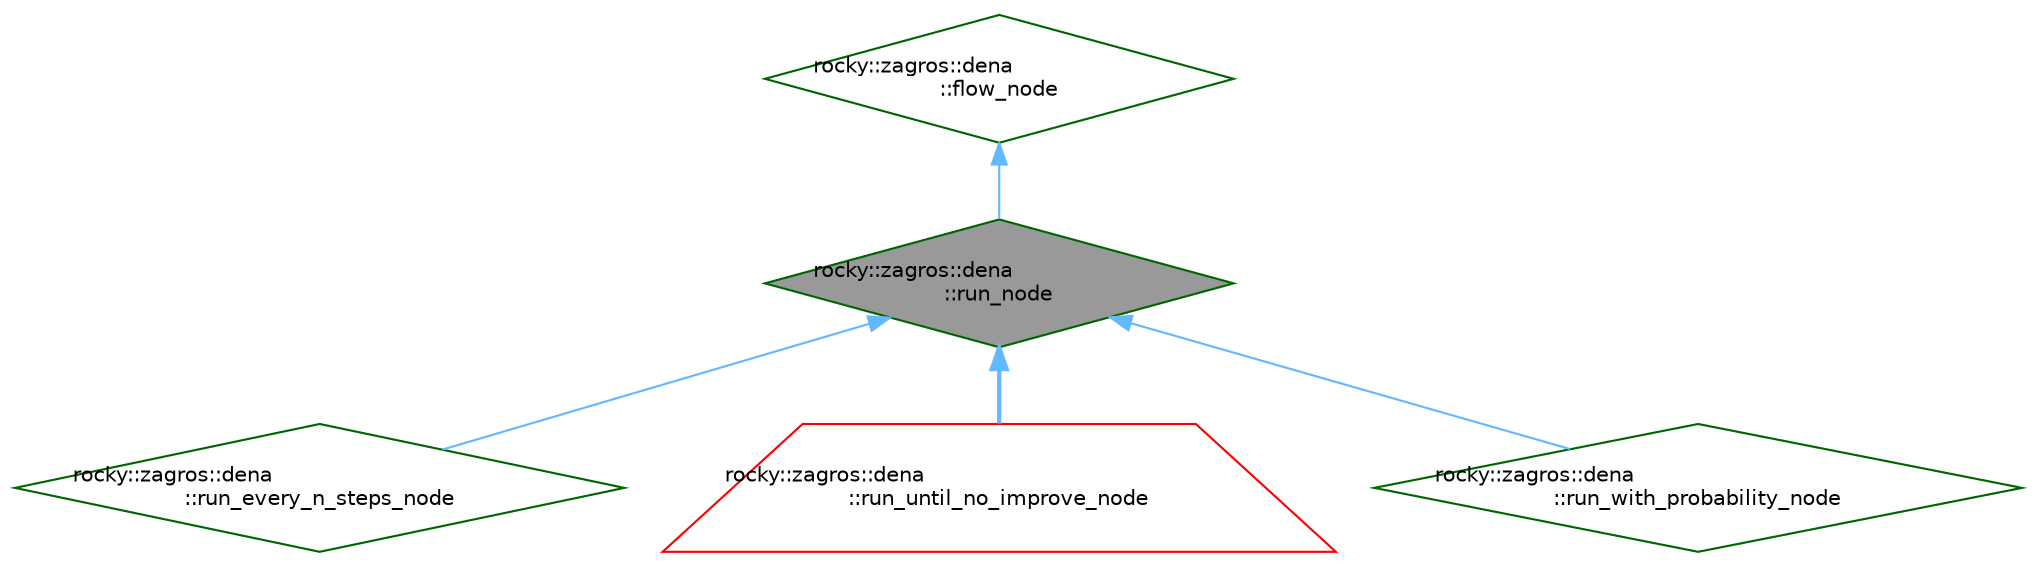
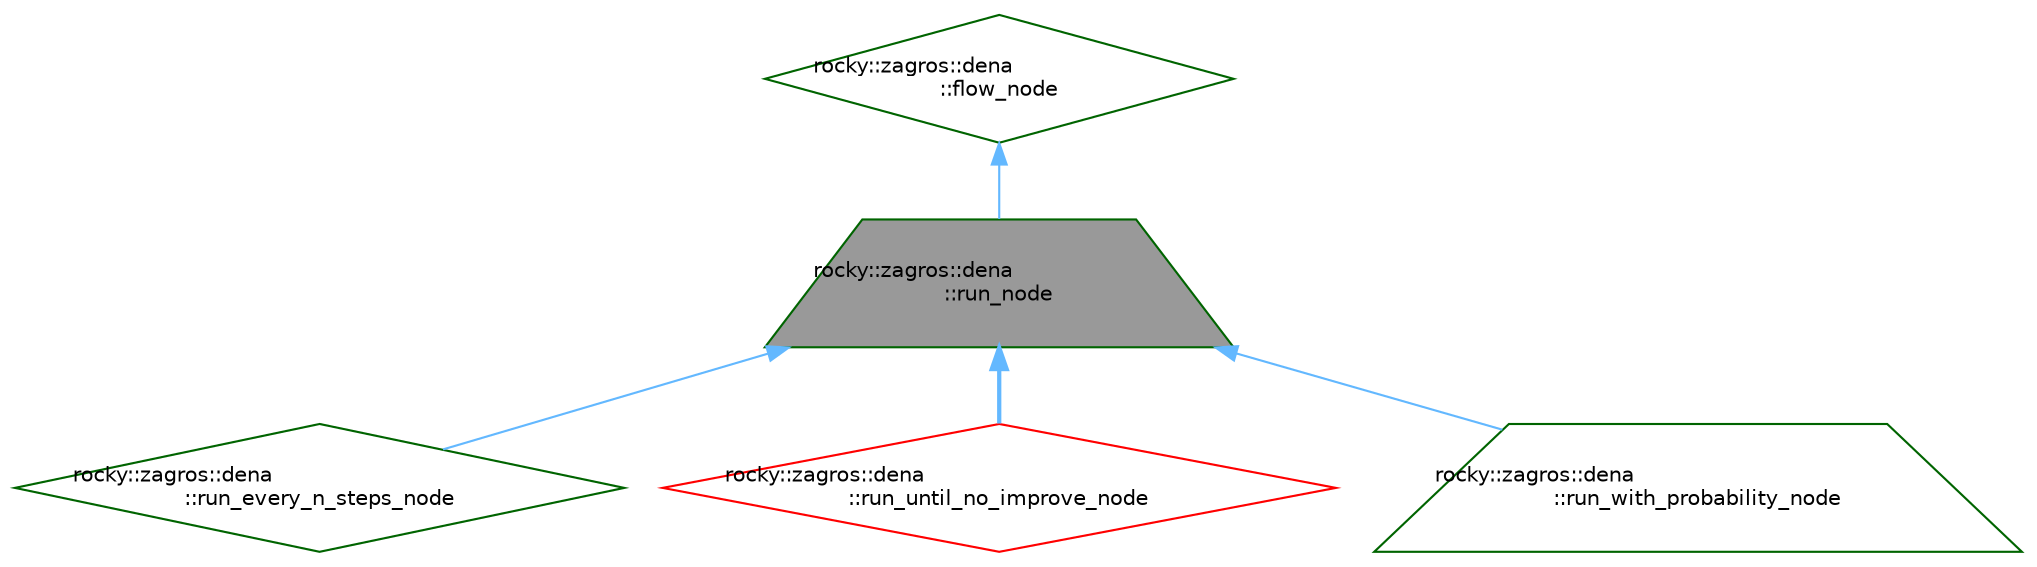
node "rocky::zagros::dena ::run_node": shape diamond -> trapezium
node "rocky::zagros::dena ::run_until_no_improve_node": shape trapezium -> diamond
node "rocky::zagros::dena ::run_with_probability_node": shape diamond -> trapezium
